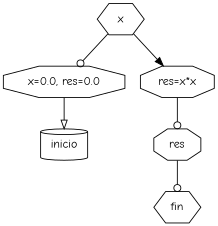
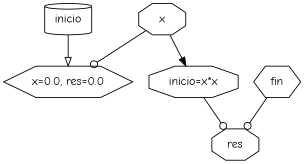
node "x": shape hexagon -> octagon
node "x=0.0, res=0.0": shape octagon -> hexagon
node "res=x*x": label "res=x*x" -> "inicio=x*x"
edge "x=0.0, res=0.0" -> "inicio": reversed
edge "res" -> "fin": reversed
